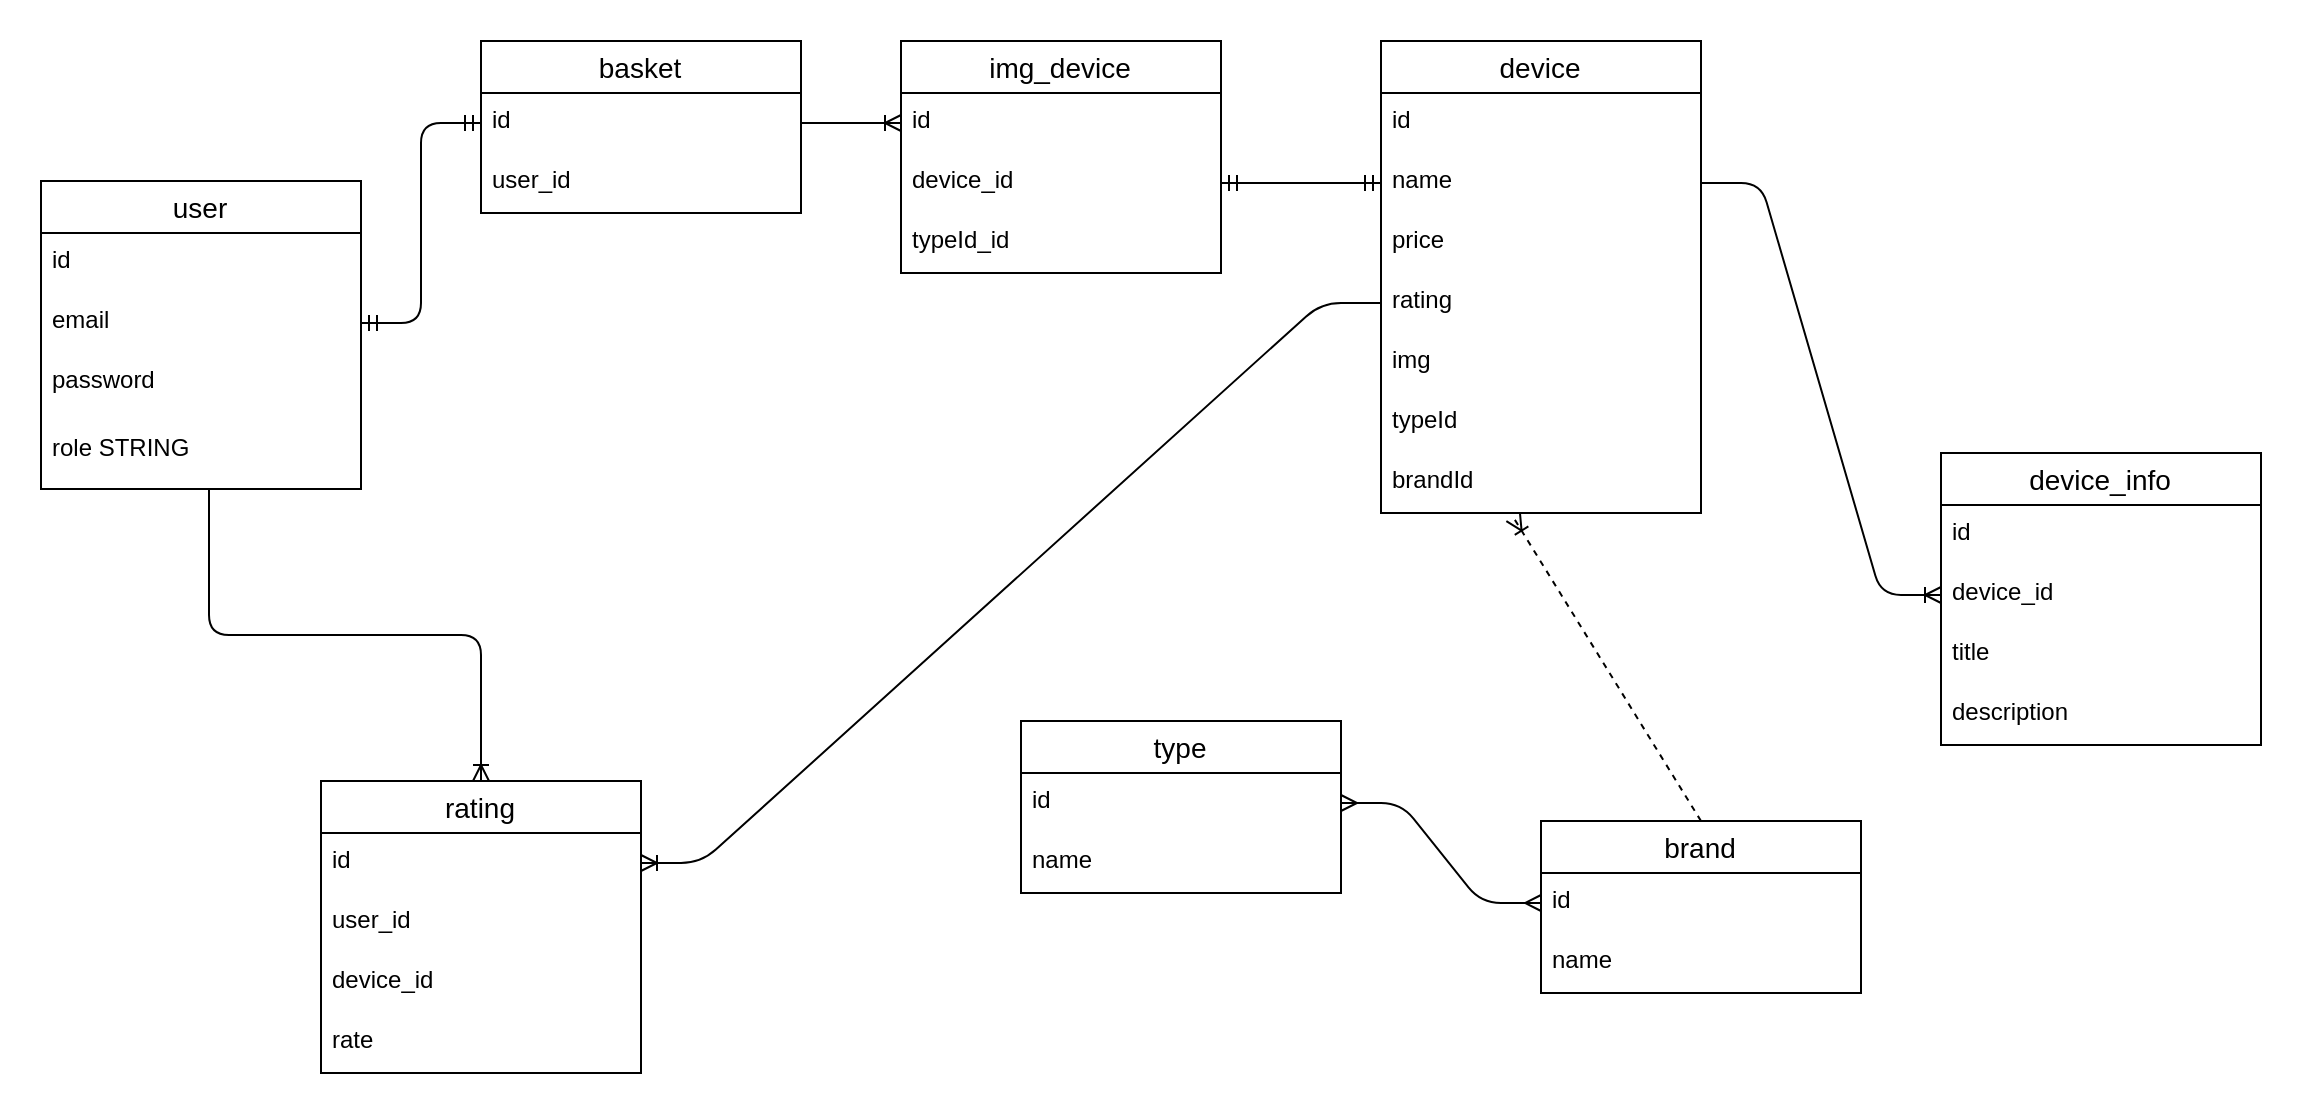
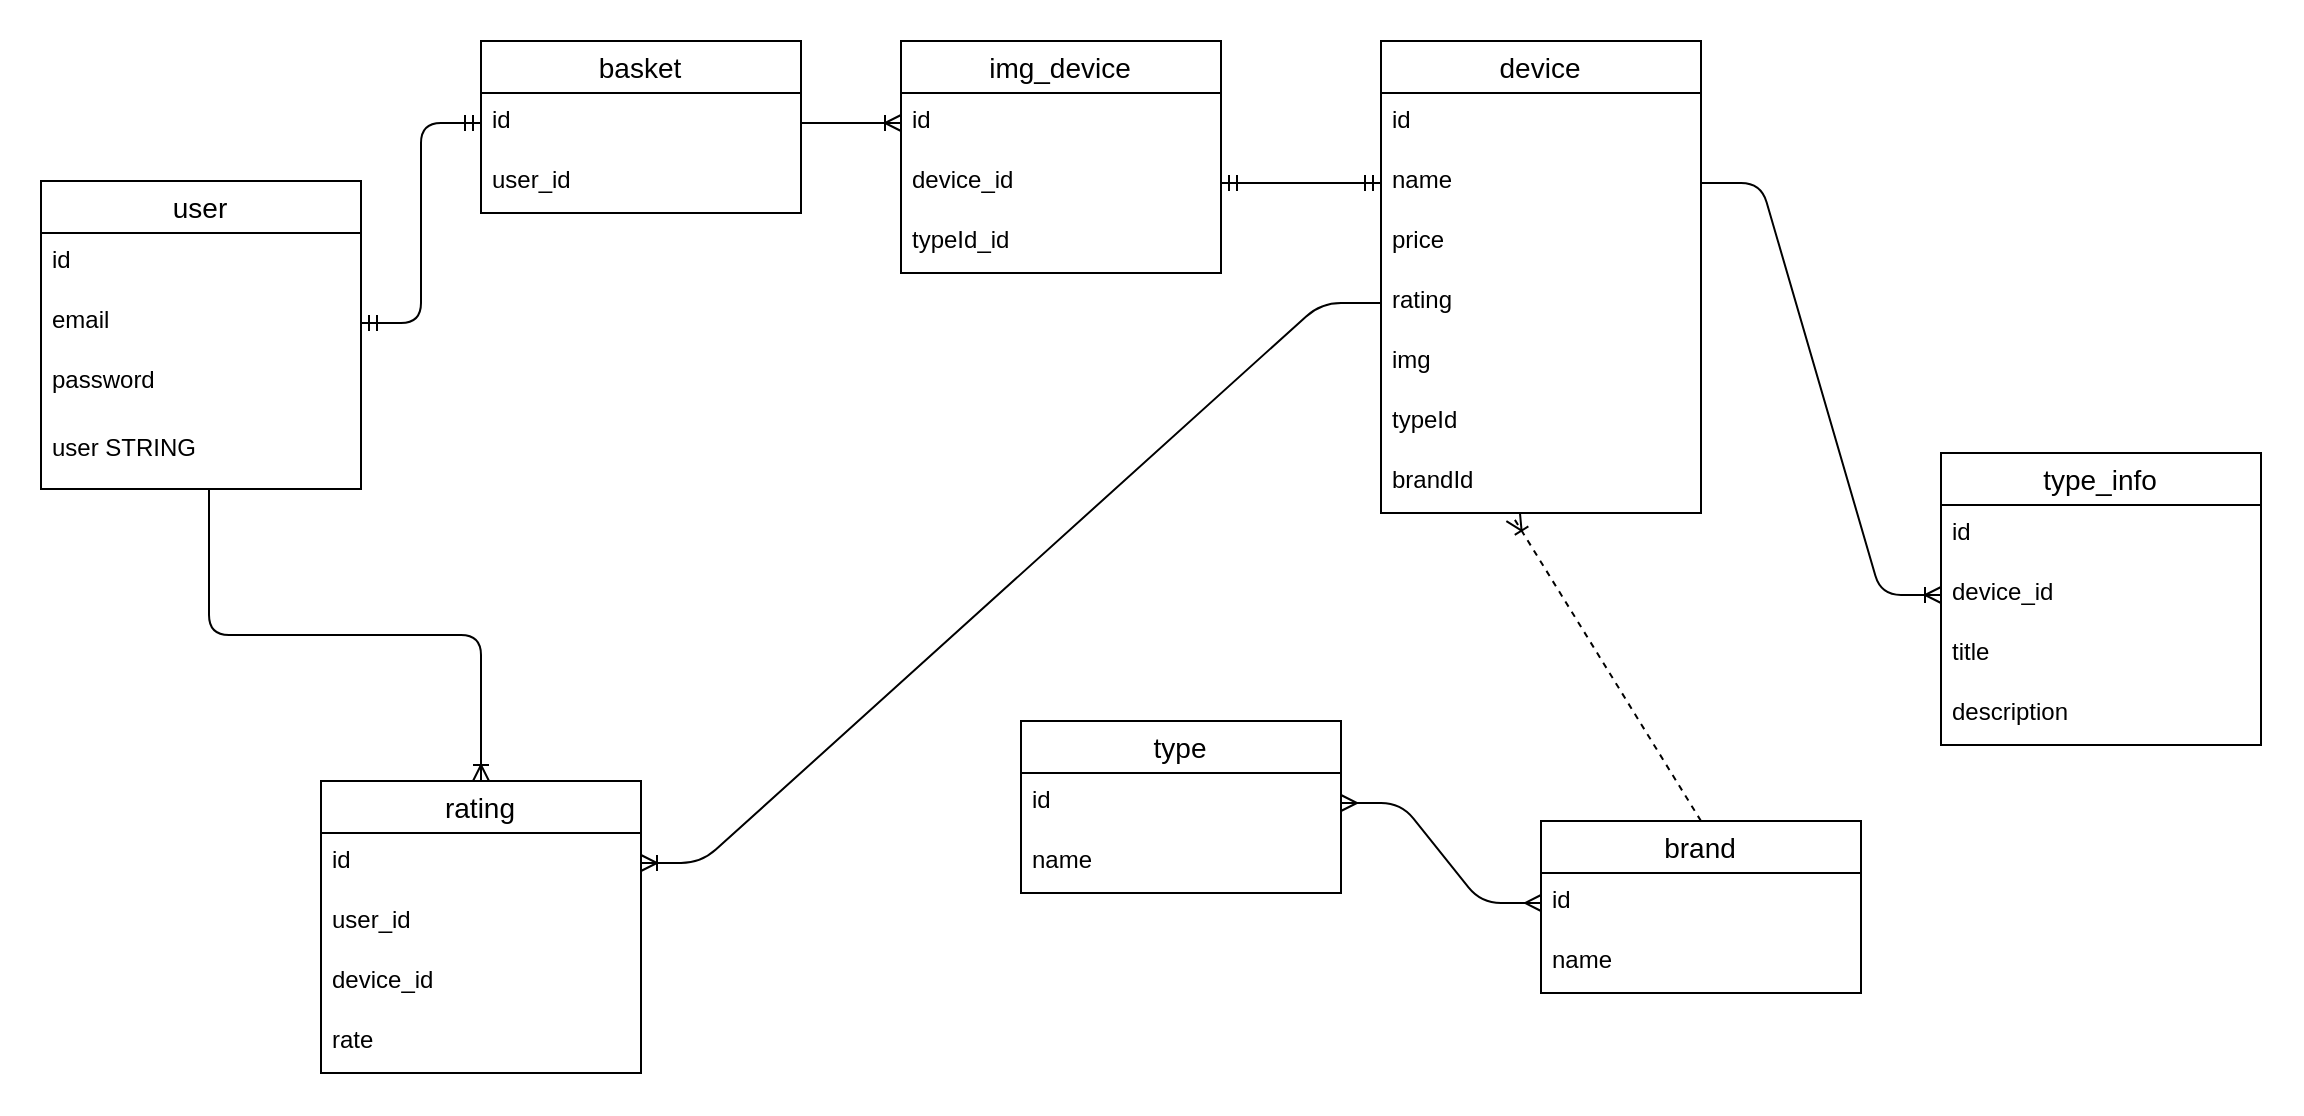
node "role STRING": label "role STRING" -> "user STRING"
node "device_info": label "device_info" -> "type_info"
